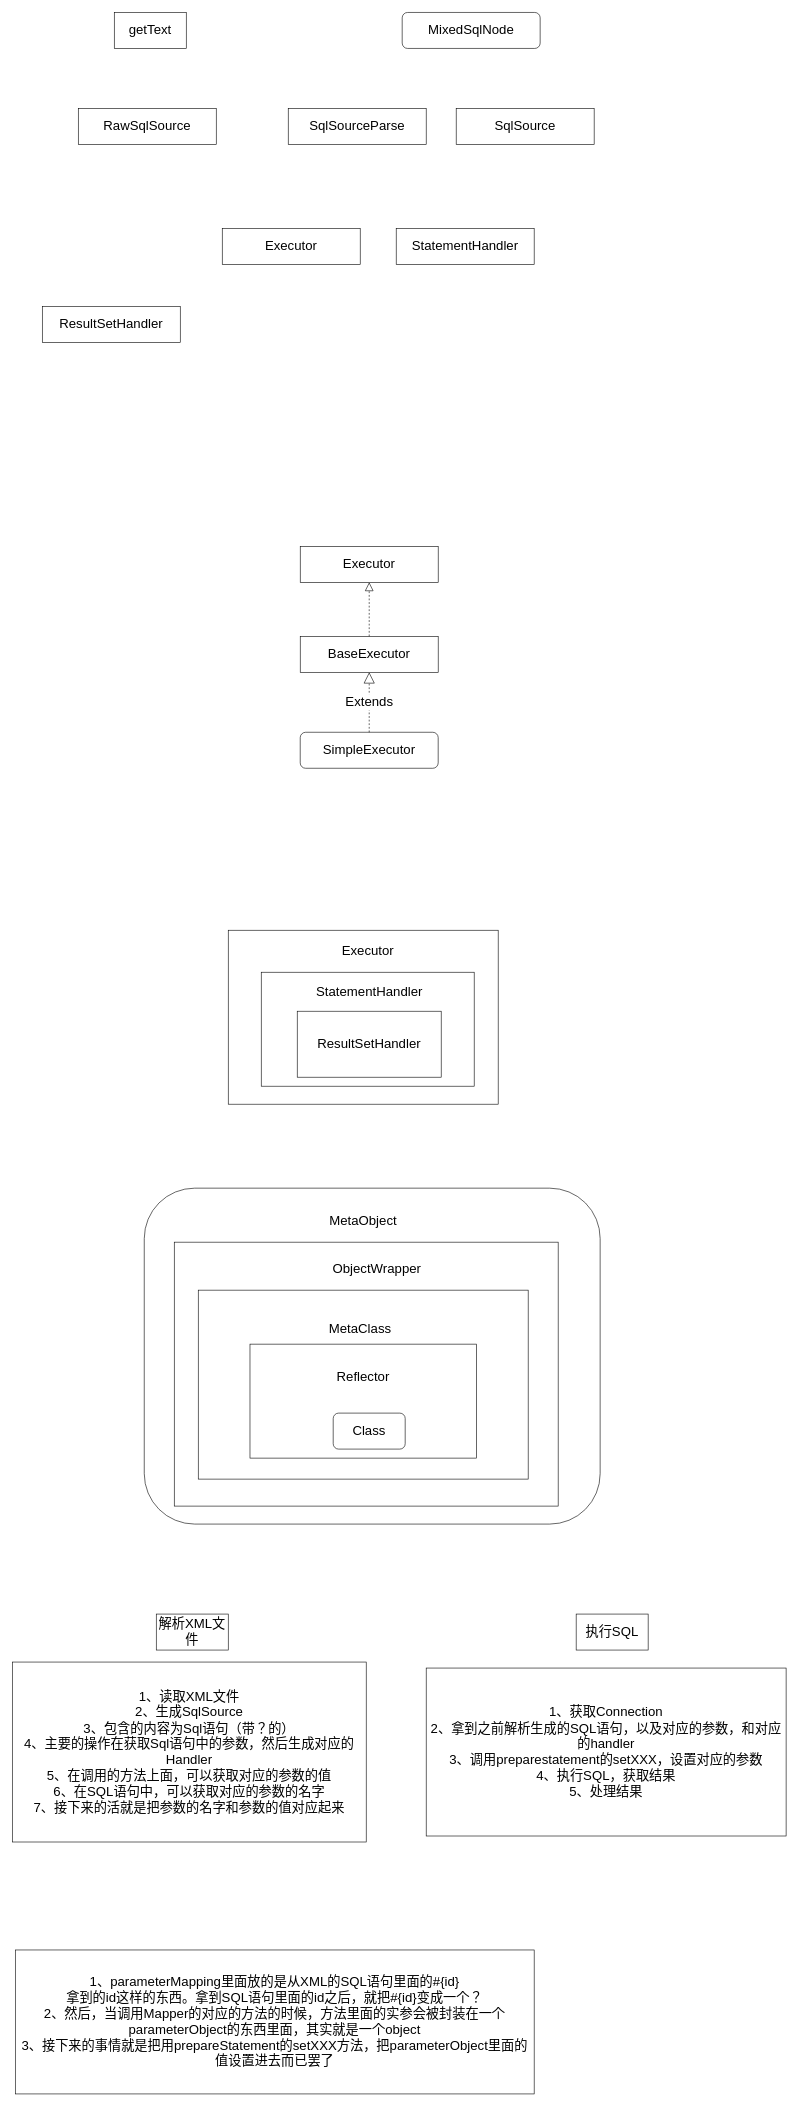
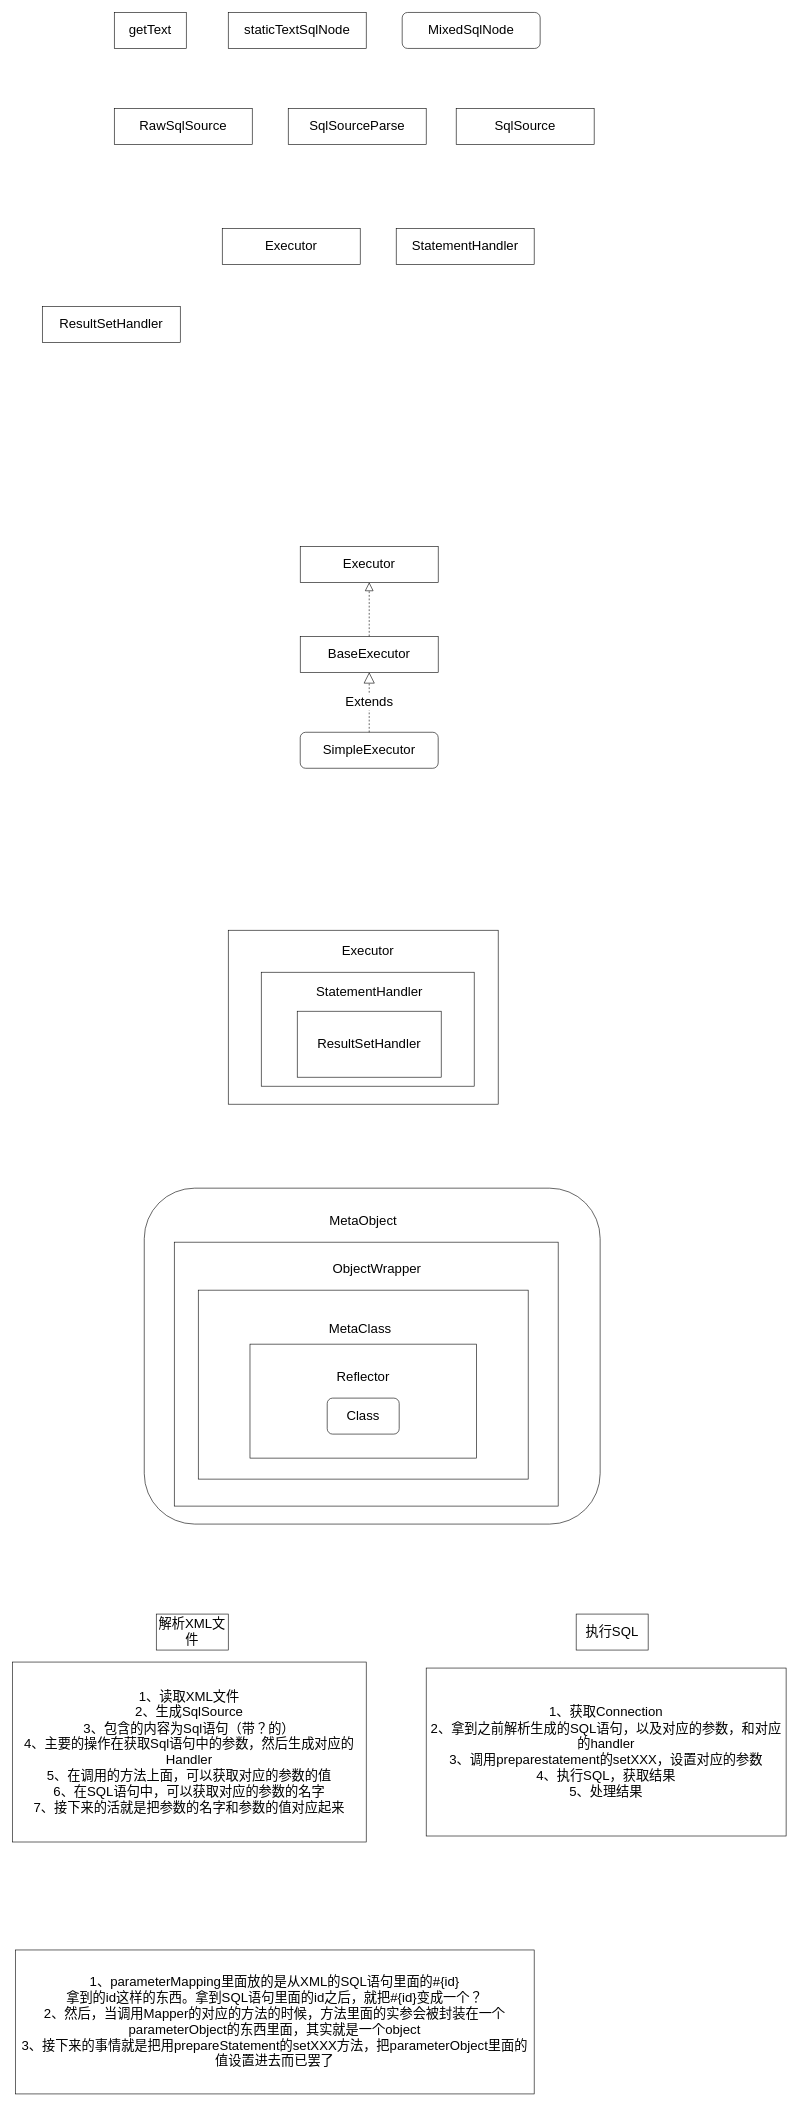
node "staticTextSqlNode": added
node "RawSqlSource": moved (147, 126) -> (183, 126)
node "Class": moved (369, 1431) -> (363, 1416)
